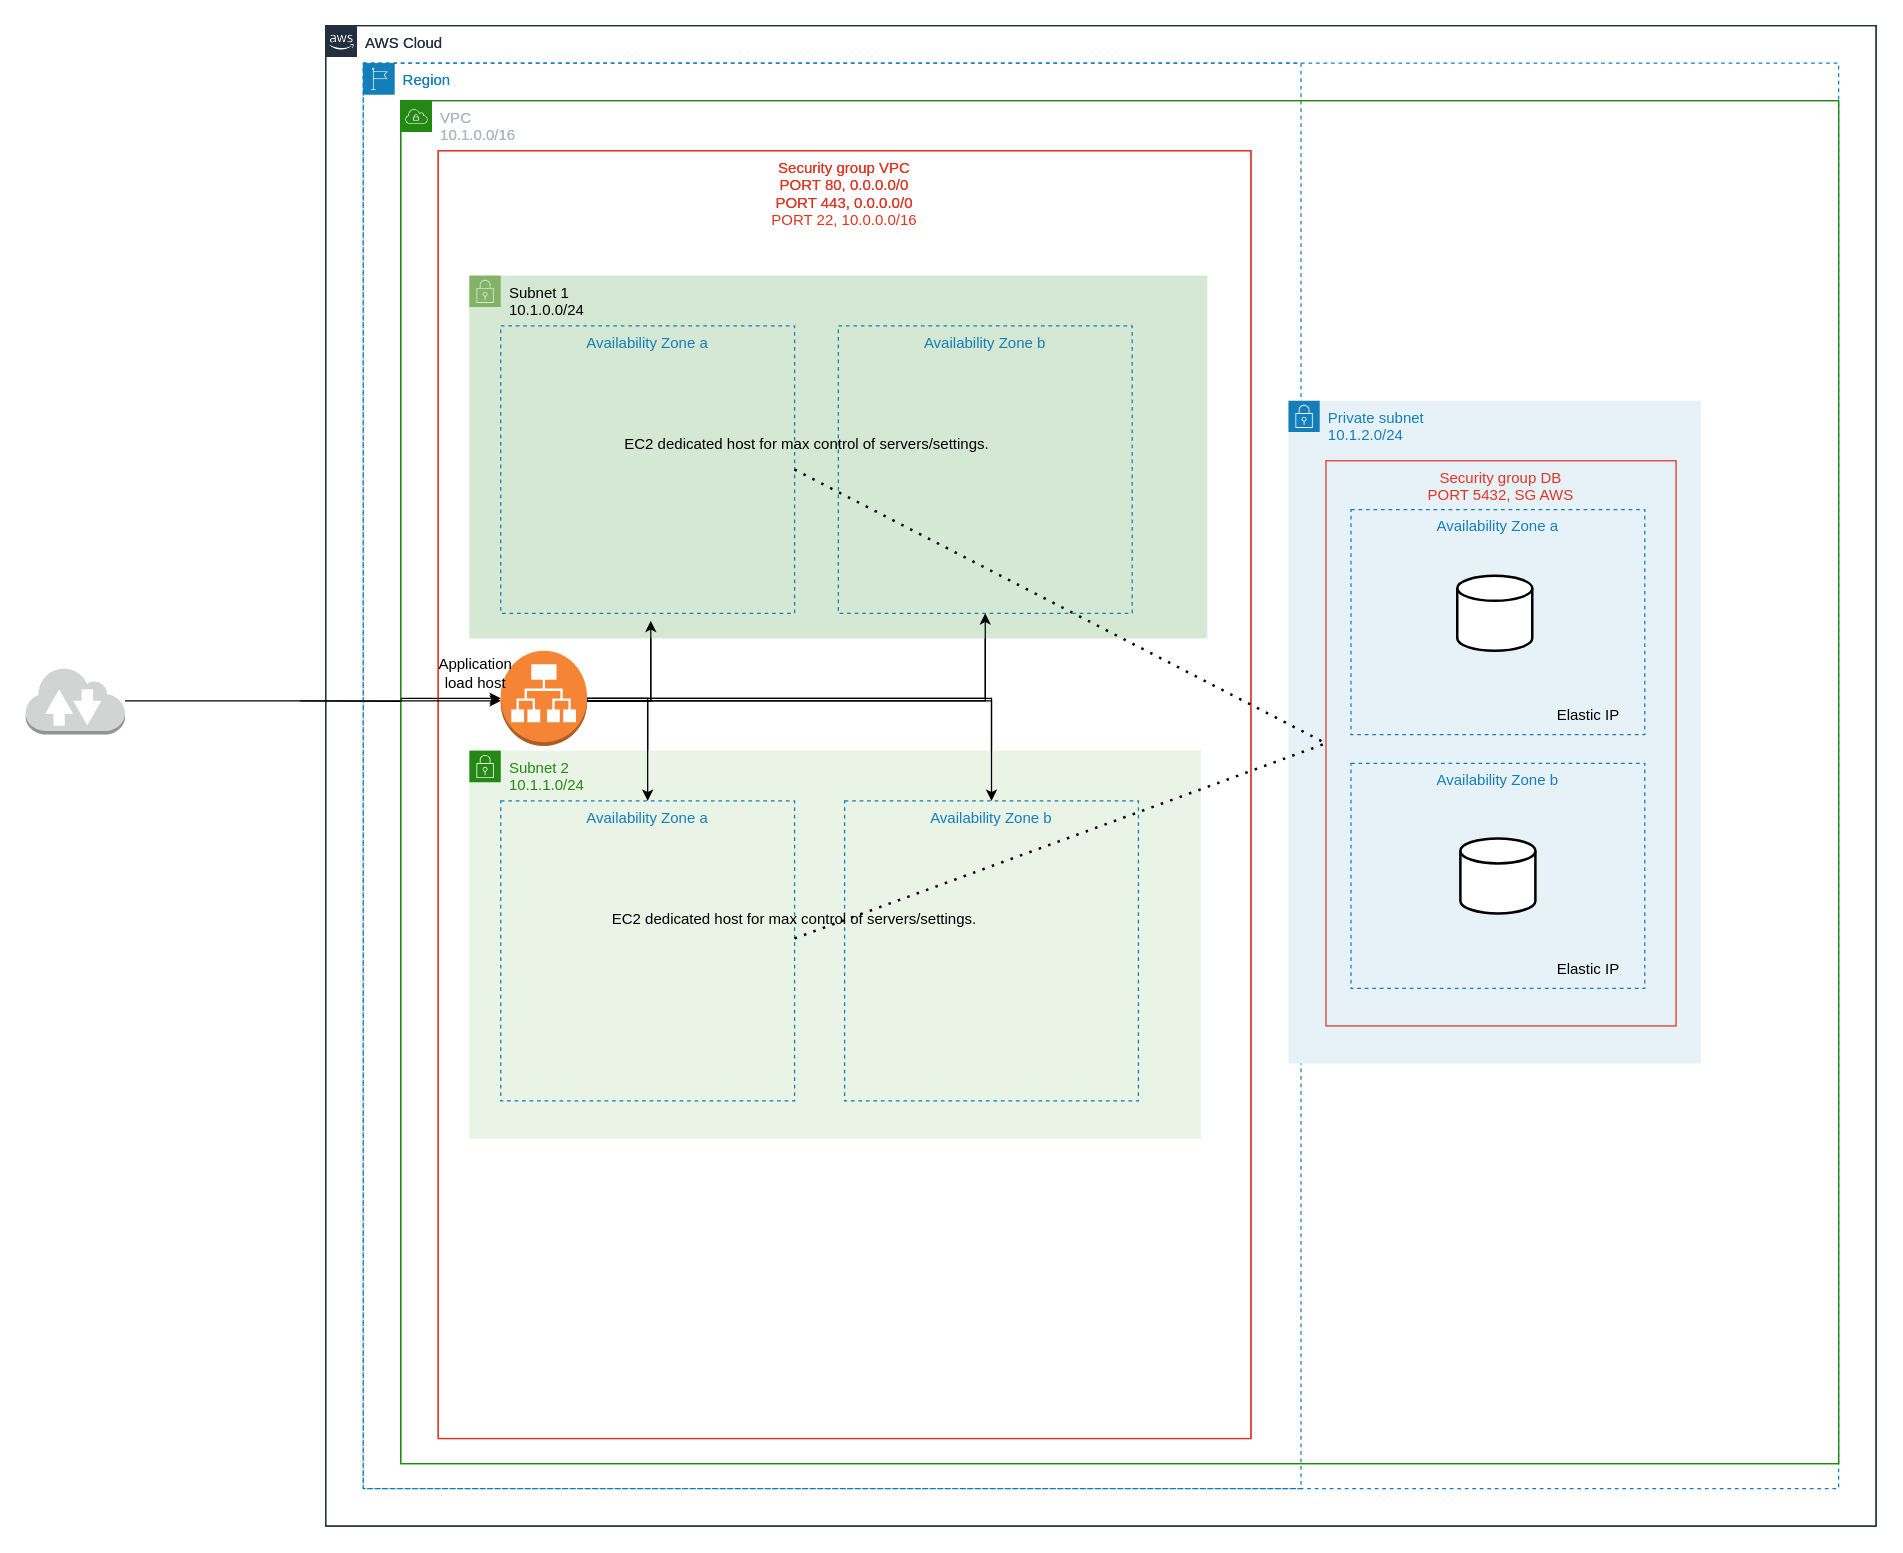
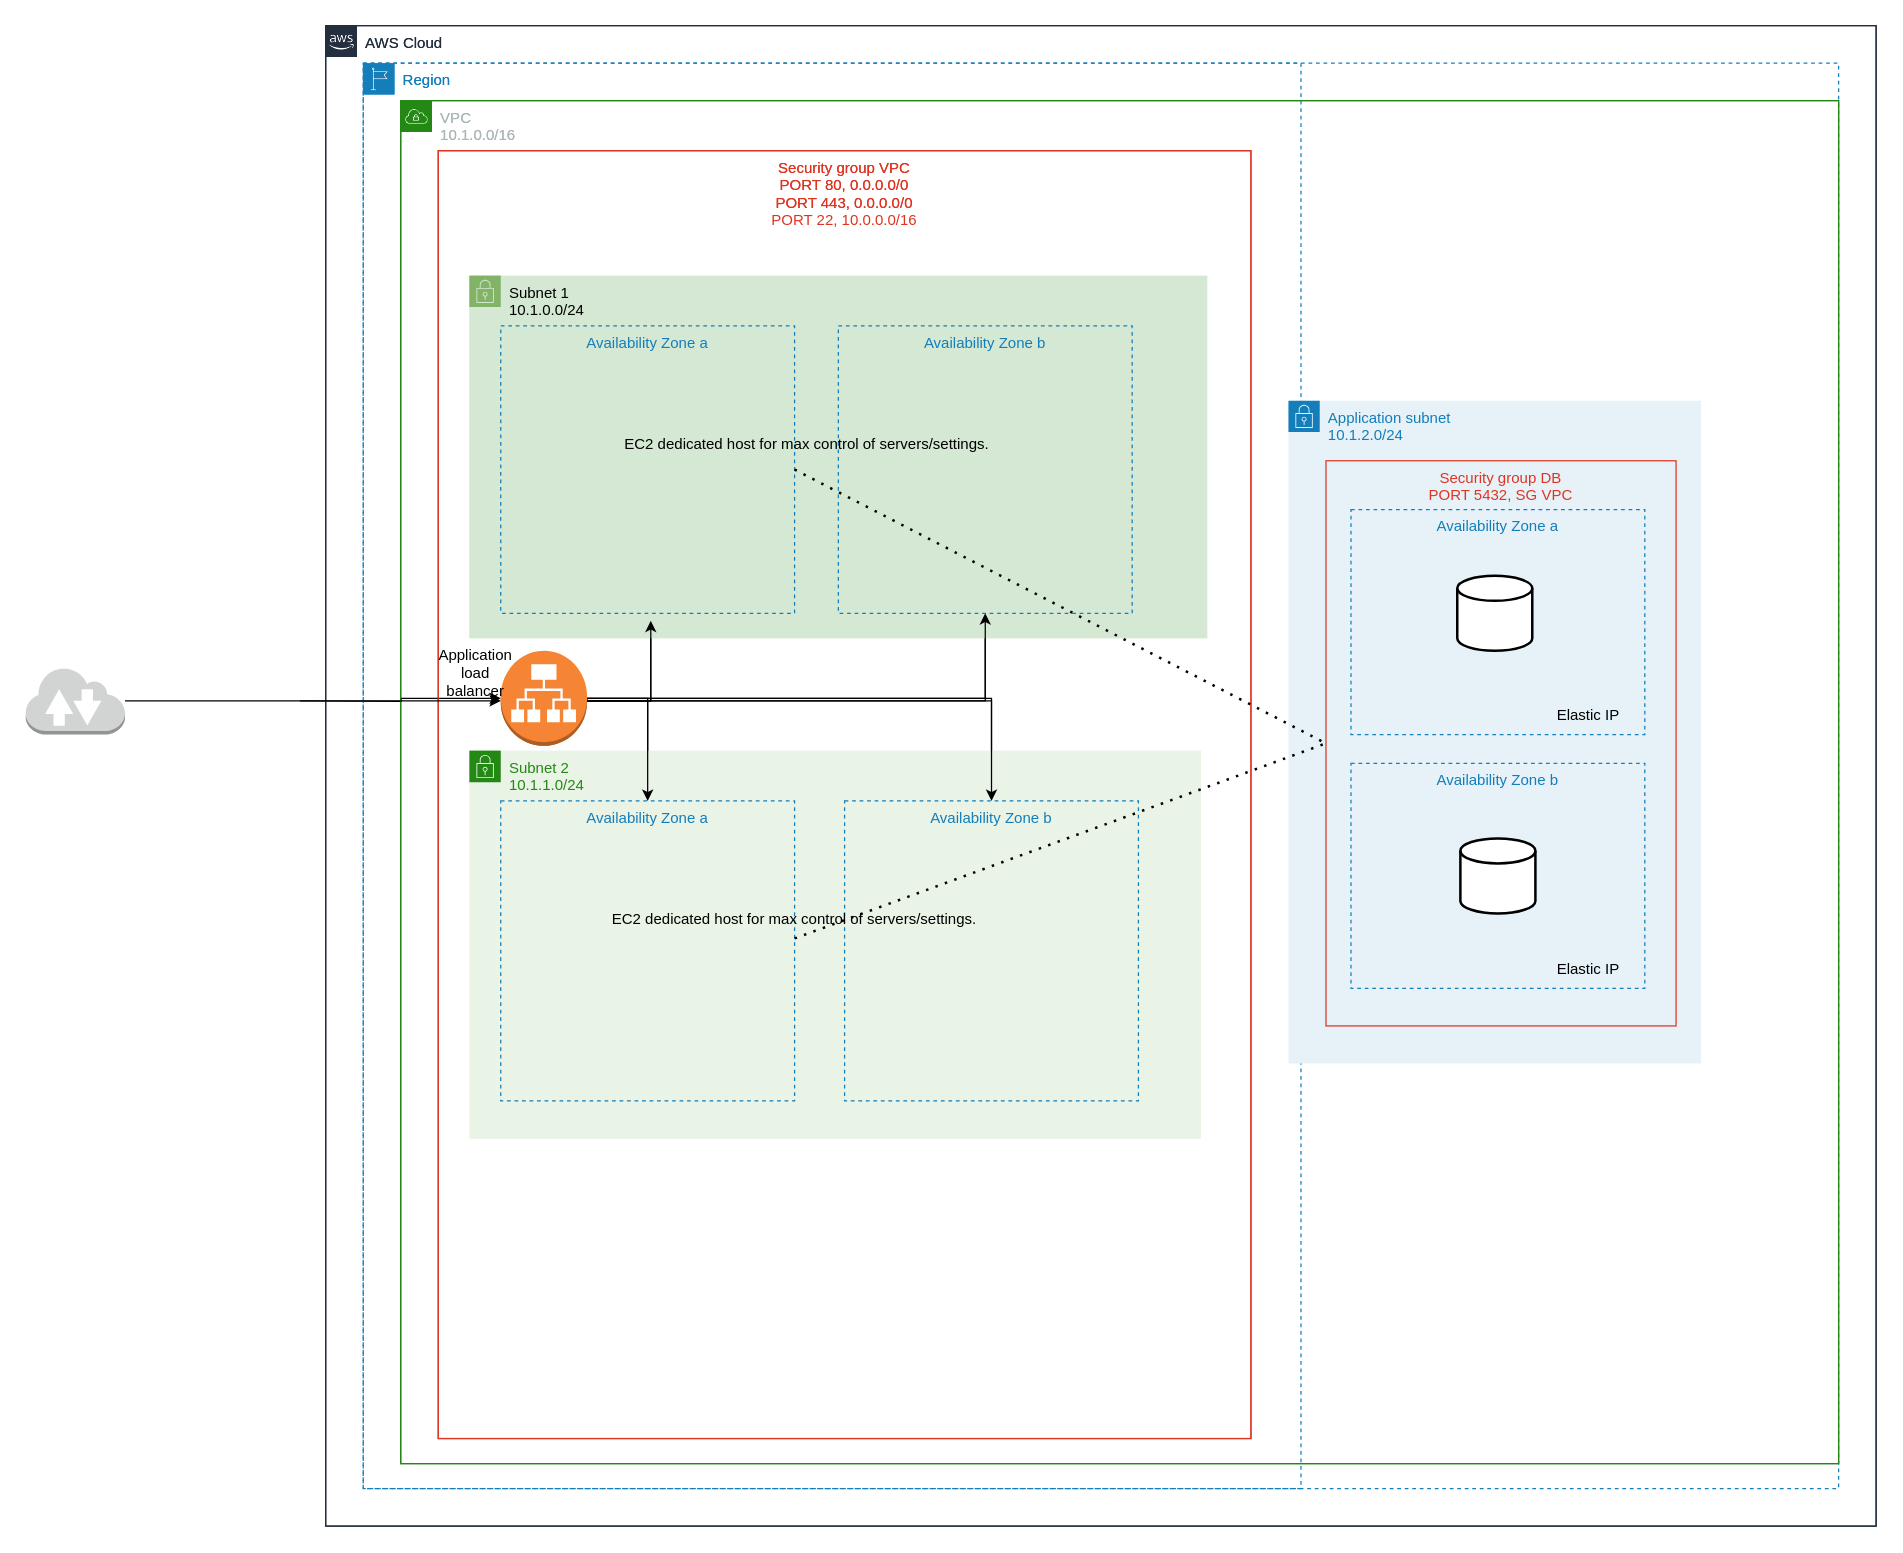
node "Private subnet 10.1.2.0/24": label "Private subnet 10.1.2.0/24" -> "Application subnet 10.1.2.0/24"
node "Security group DB PORT 5432, SG AWS": label "Security group DB PORT 5432, SG AWS" -> "Security group DB PORT 5432, SG VPC"
node "Application load host": label "Application load host" -> "Application load balancer"
